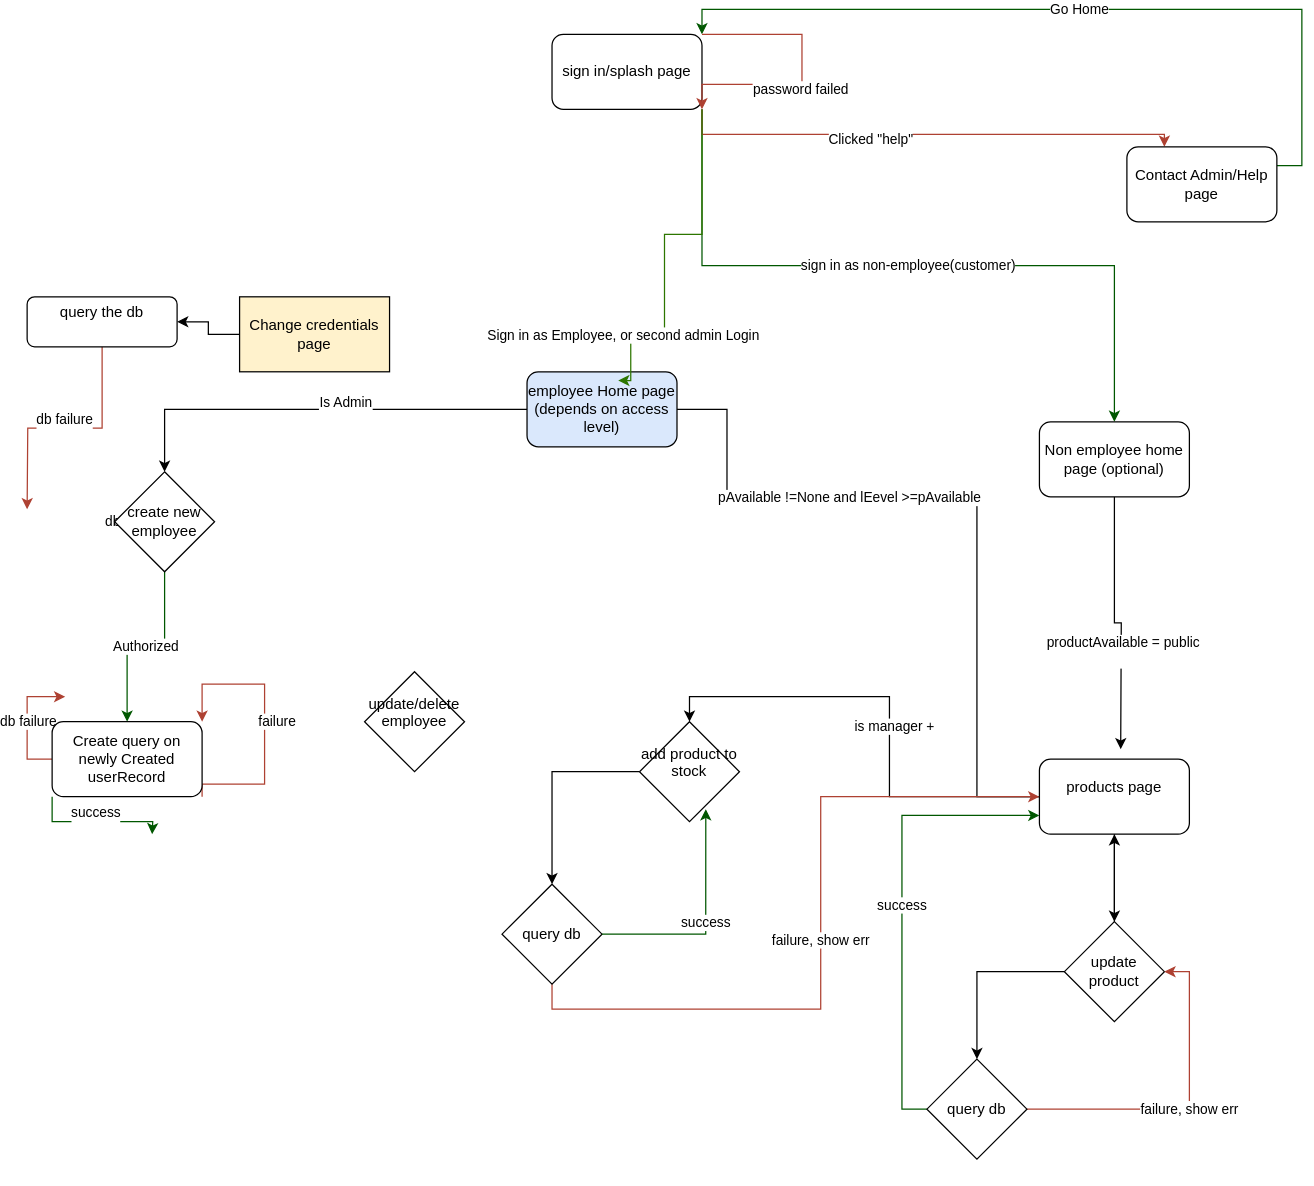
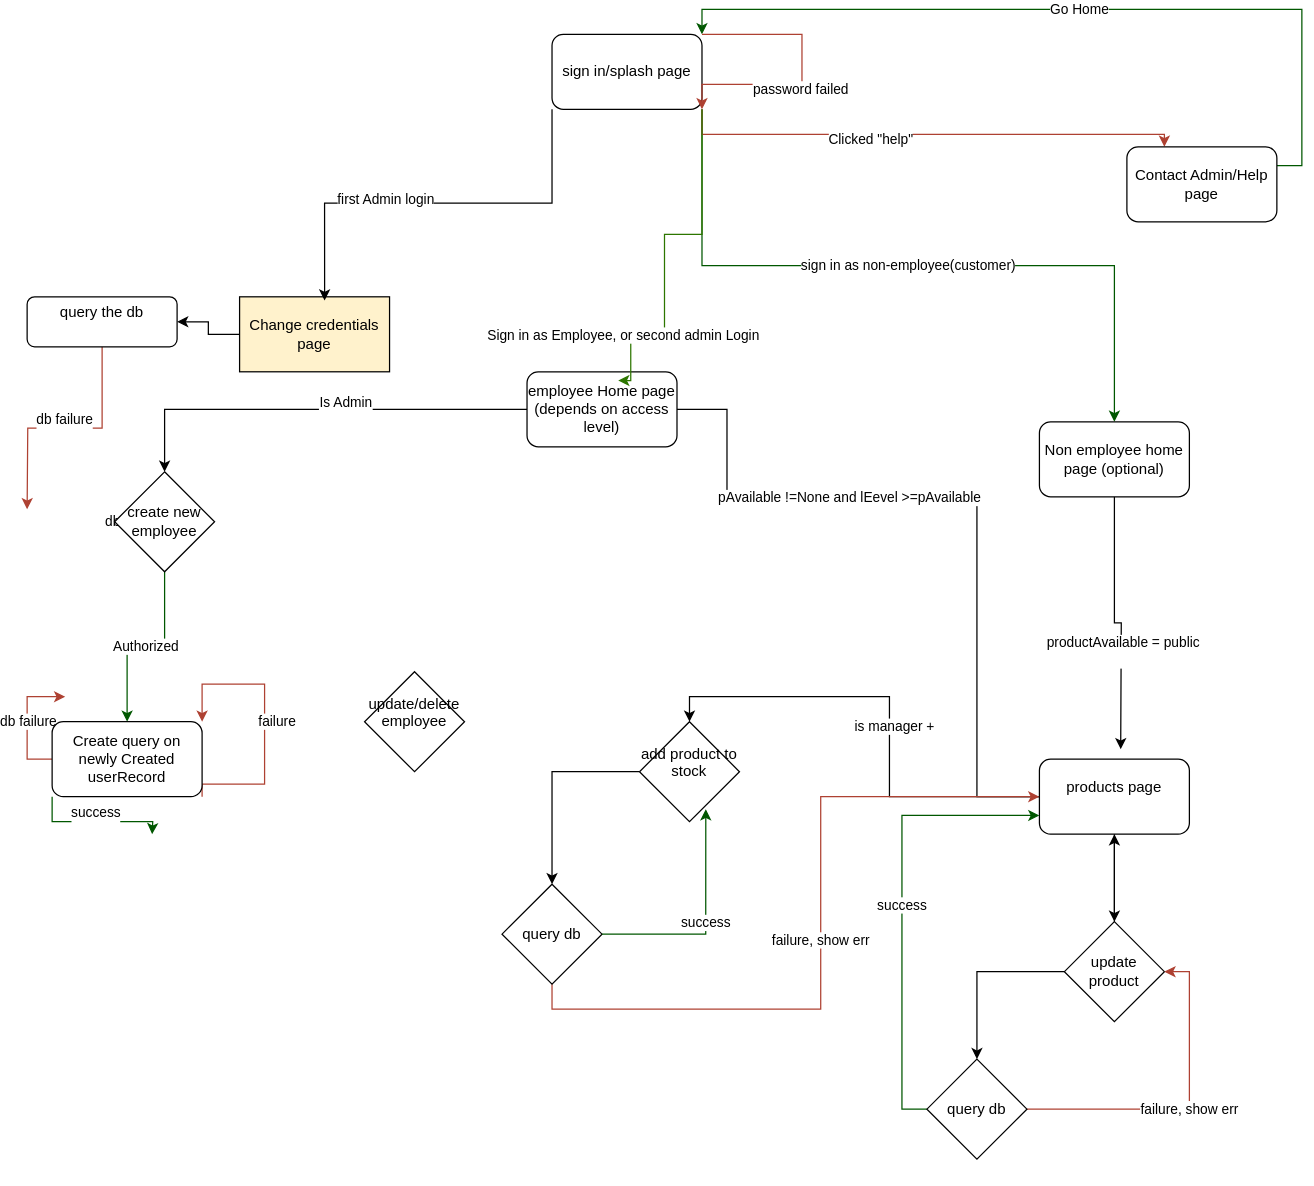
edge "sign in/splash page" -> "Change credentials page": added, label "first Admin login"
node "employee Home page (depends on access level)": fillcolor #dae8fc -> #ffffff
